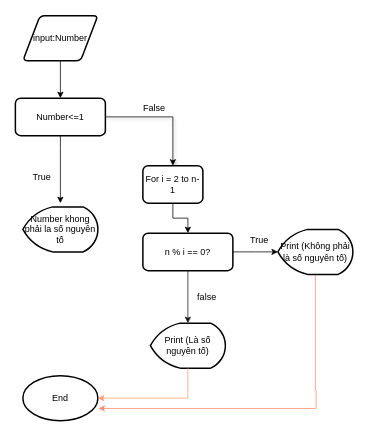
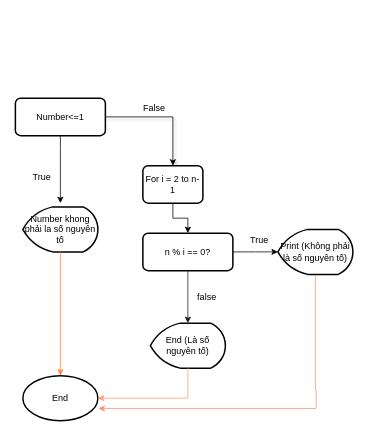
node "input:Number": removed
edge "input:Number" -> "Number<=1": removed
edge "Number khong phải la số nguyên tố" -> "End": added
node "Print (Là số nguyên tố)": label "Print (Là số nguyên tố)" -> "End (Là số nguyên tố)"
